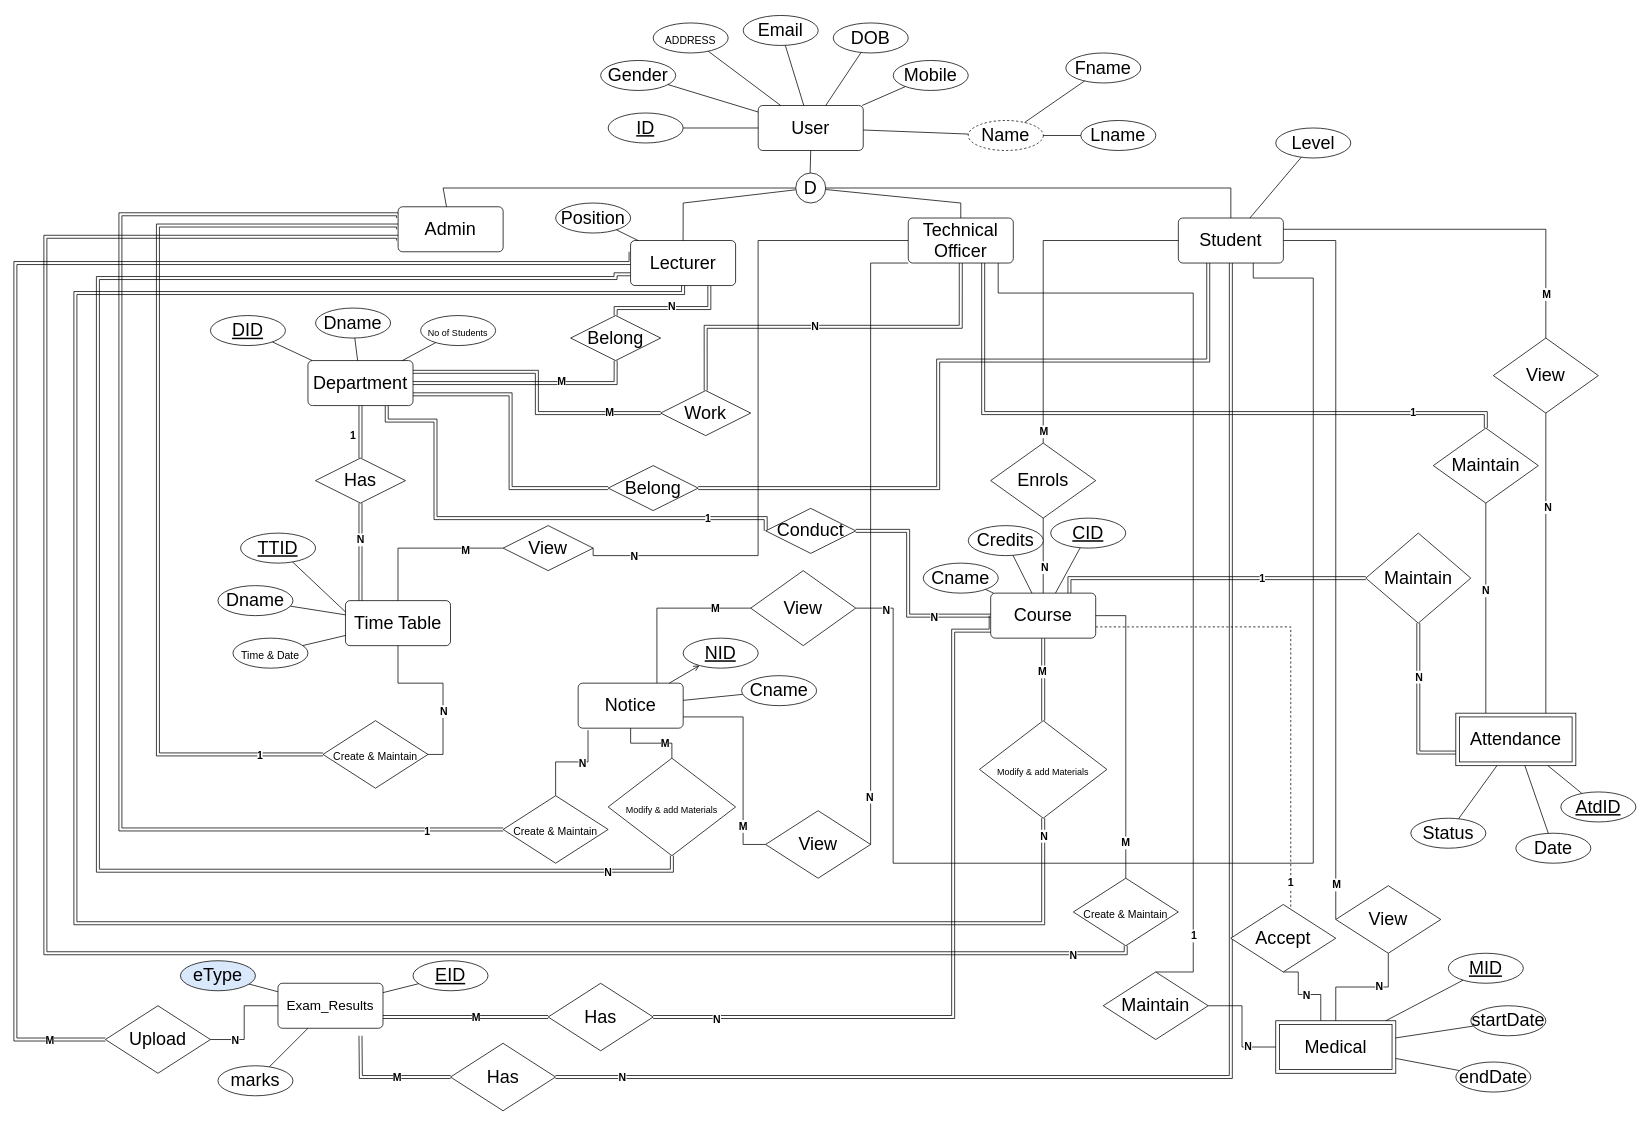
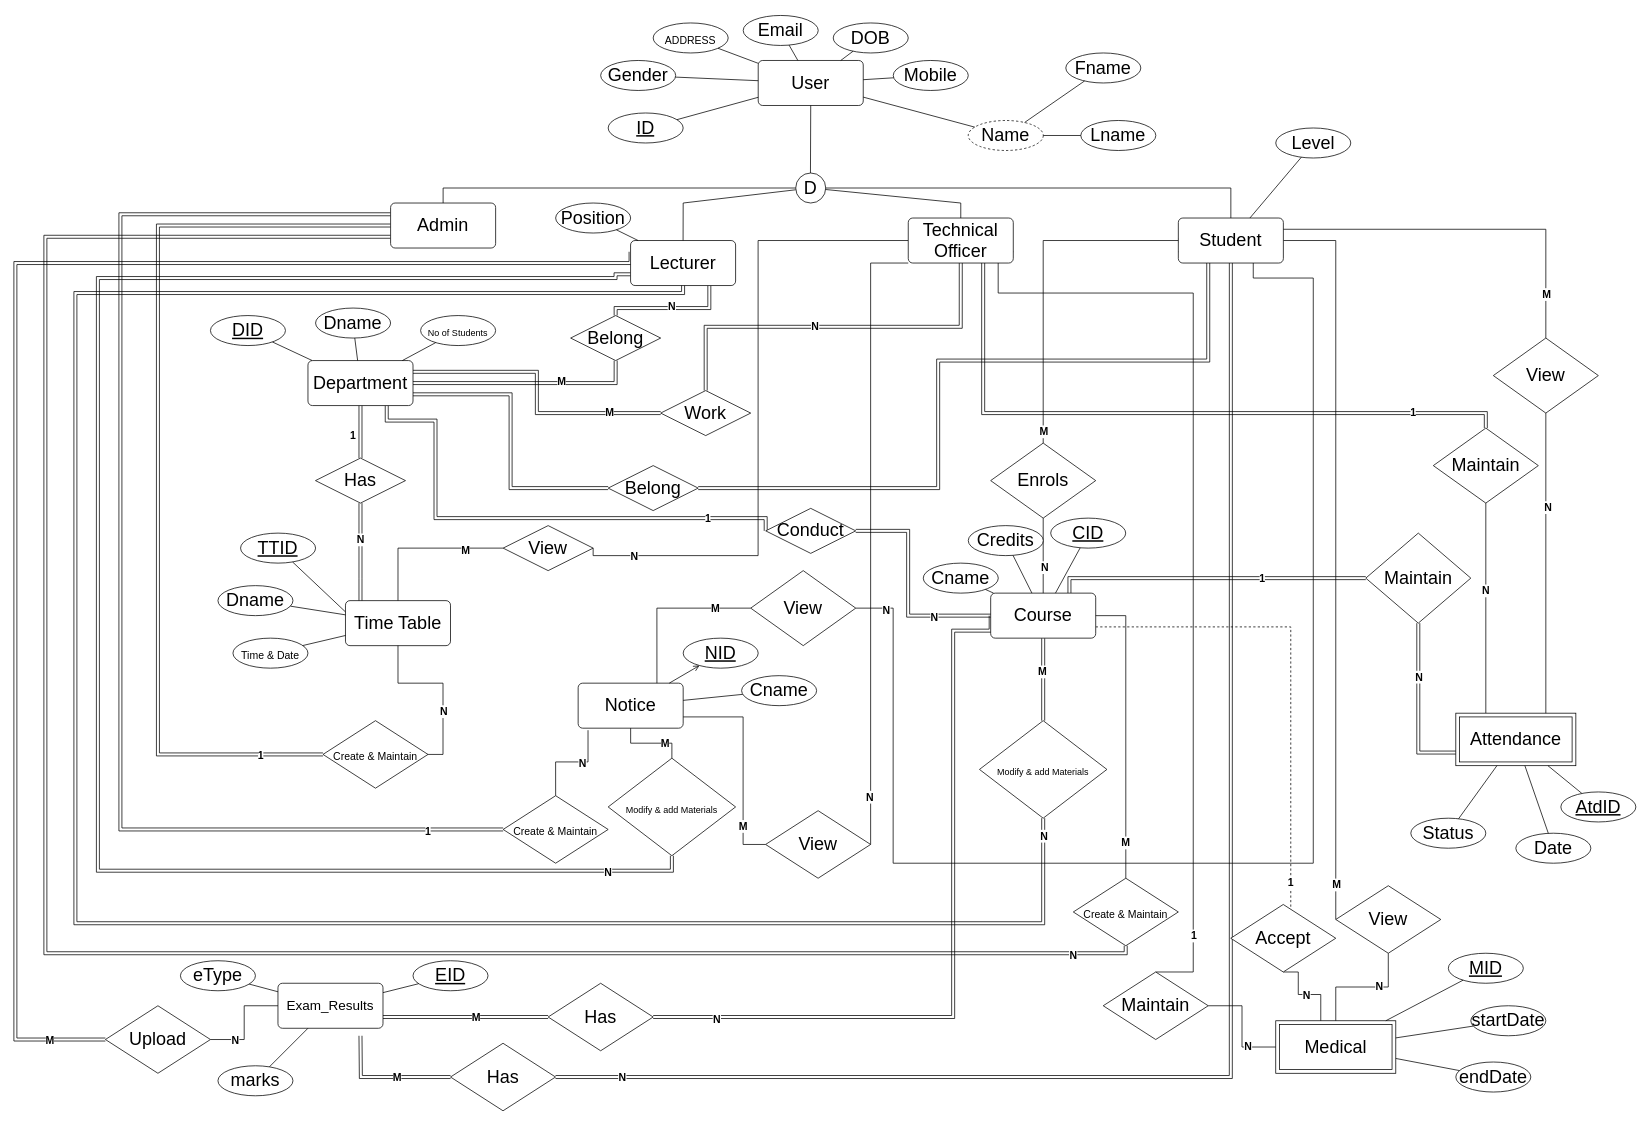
node "User": moved (810, 128) -> (810, 83)
node "Admin": moved (450, 229) -> (443, 225)
node "eType": fillcolor #dae8fc -> #ffffff
